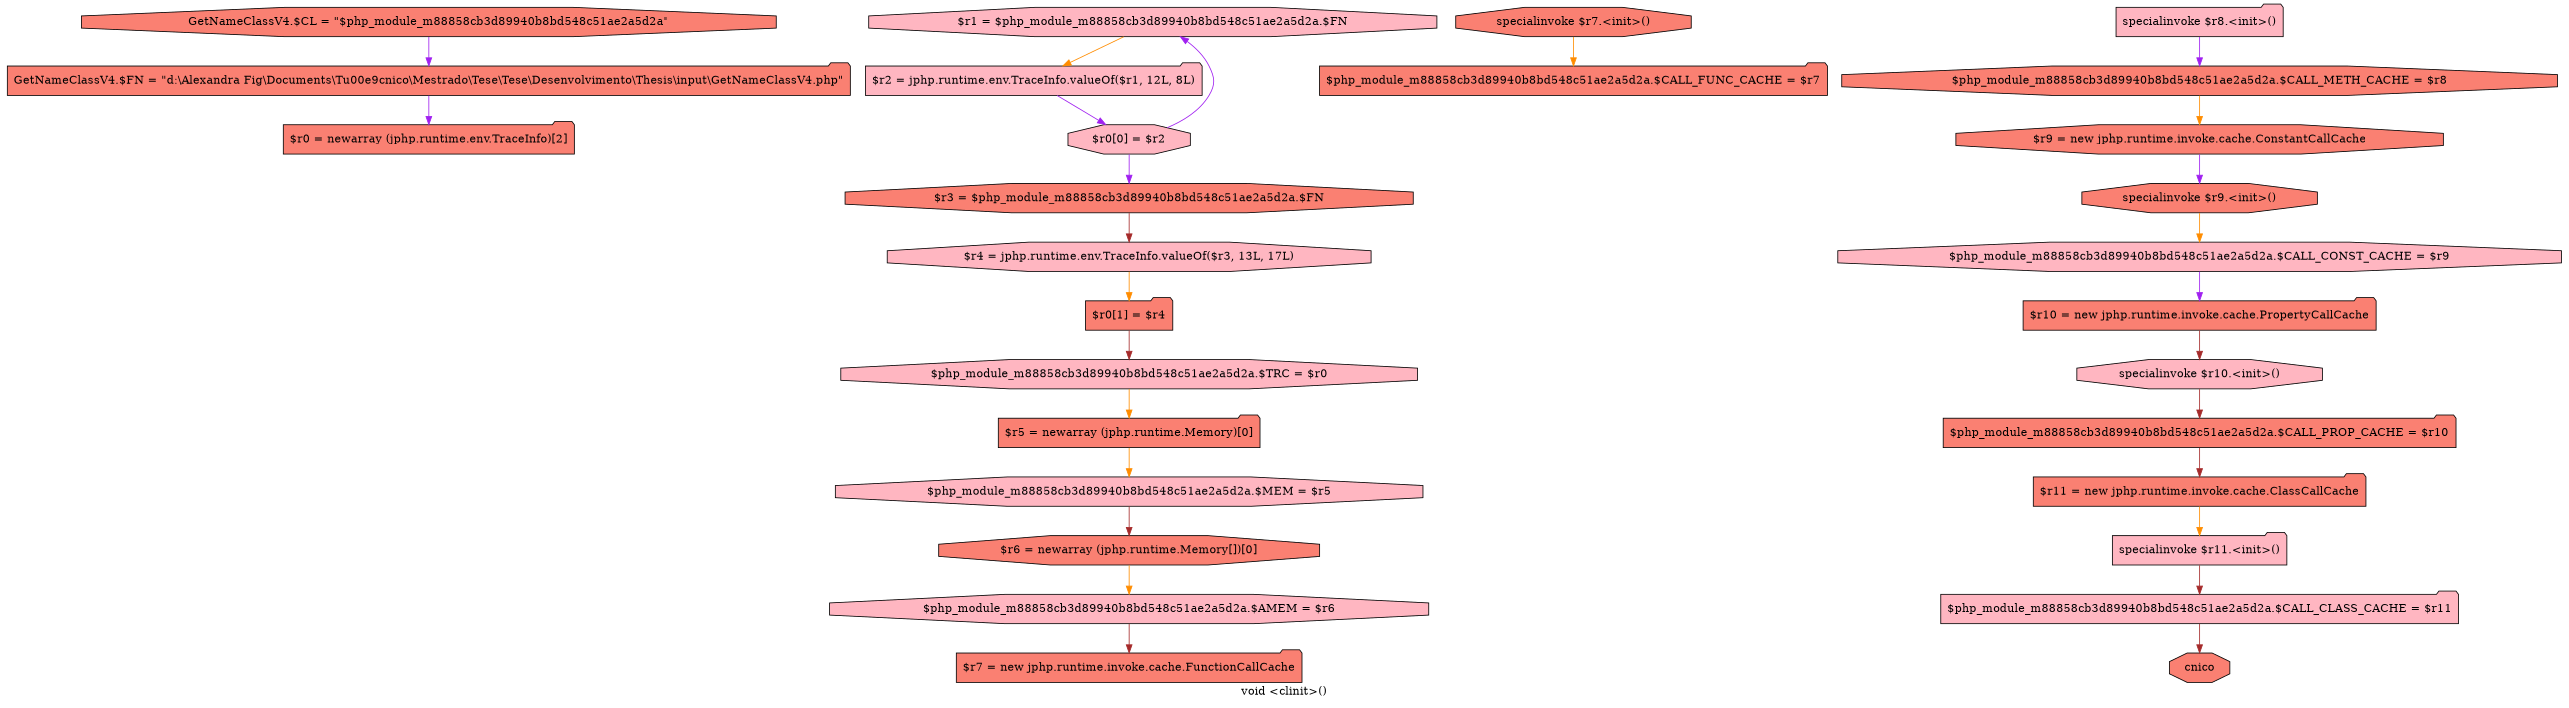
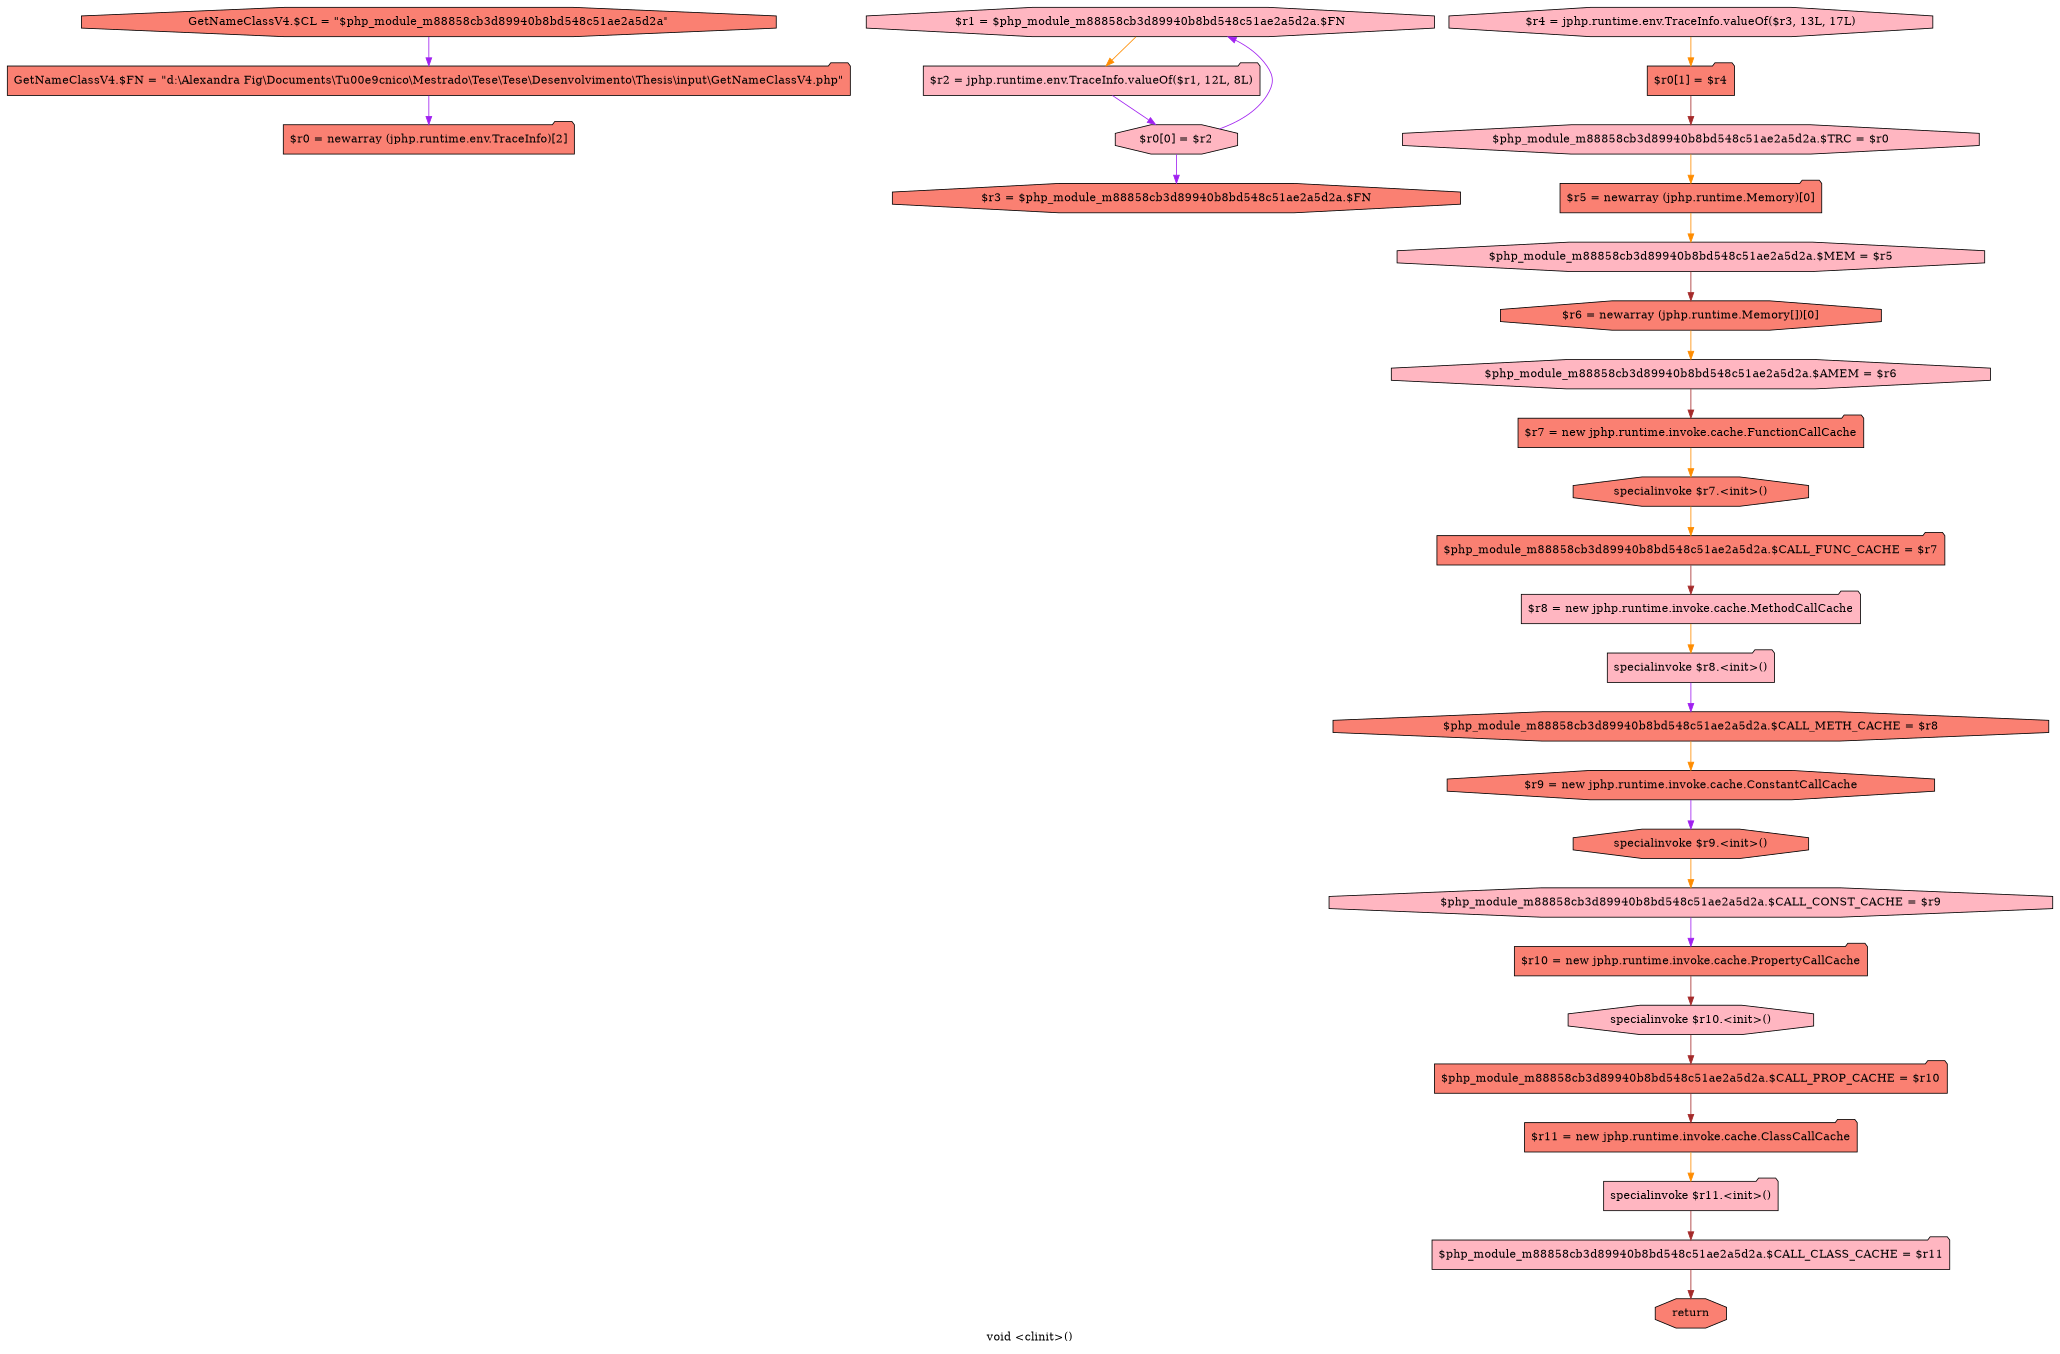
edge "$r3 = $php_module_m88858cb3d89940b8bd548c51ae2a5d2a.$FN" -> "$r4 = jphp.runtime.env.TraceInfo.valueOf($r3, 13L, 17L)": removed
edge "$r7 = new jphp.runtime.invoke.cache.FunctionCallCache" -> "specialinvoke $r7.<init>()": added
node "$r8 = new jphp.runtime.invoke.cache.MethodCallCache": added
node "cnico": label "cnico" -> "return"
